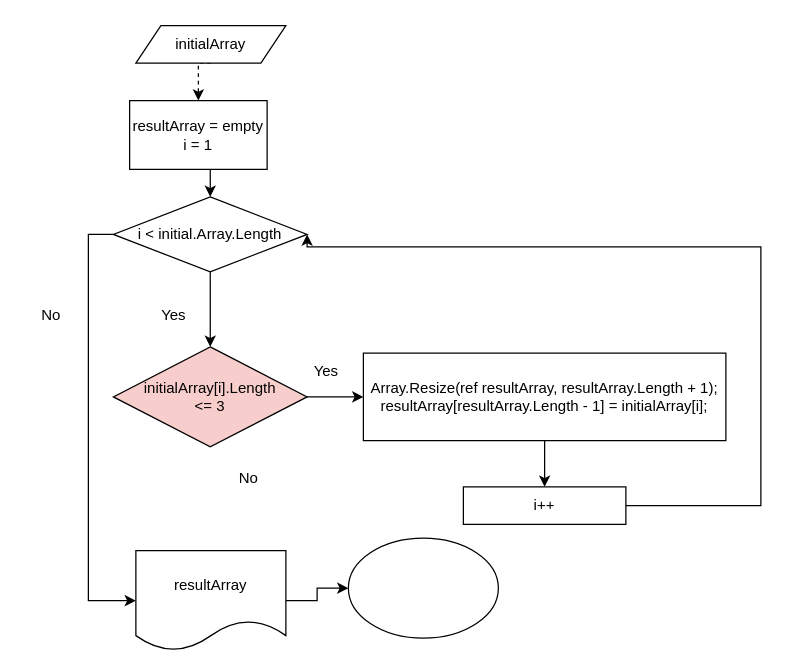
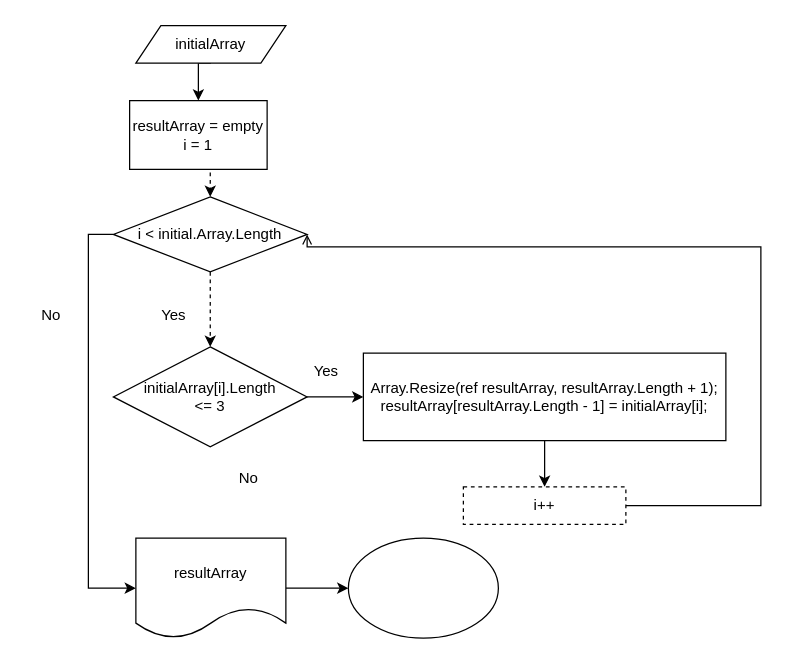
edge "initialArray" -> "resultArray = empty i = 1": style dashed -> solid
edge "resultArray = empty i = 1" -> "i < initial.Array.Length": style solid -> dashed
edge "i++" -> "i < initial.Array.Length": arrowhead classic -> open
edge "i < initial.Array.Length" -> "initialArray[i].Length <= 3": style solid -> dashed
node "initialArray[i].Length <= 3": fillcolor #f8cecc -> #ffffff
node "i++": style solid -> dashed
node "resultArray": moved (211, 601) -> (211, 588)
